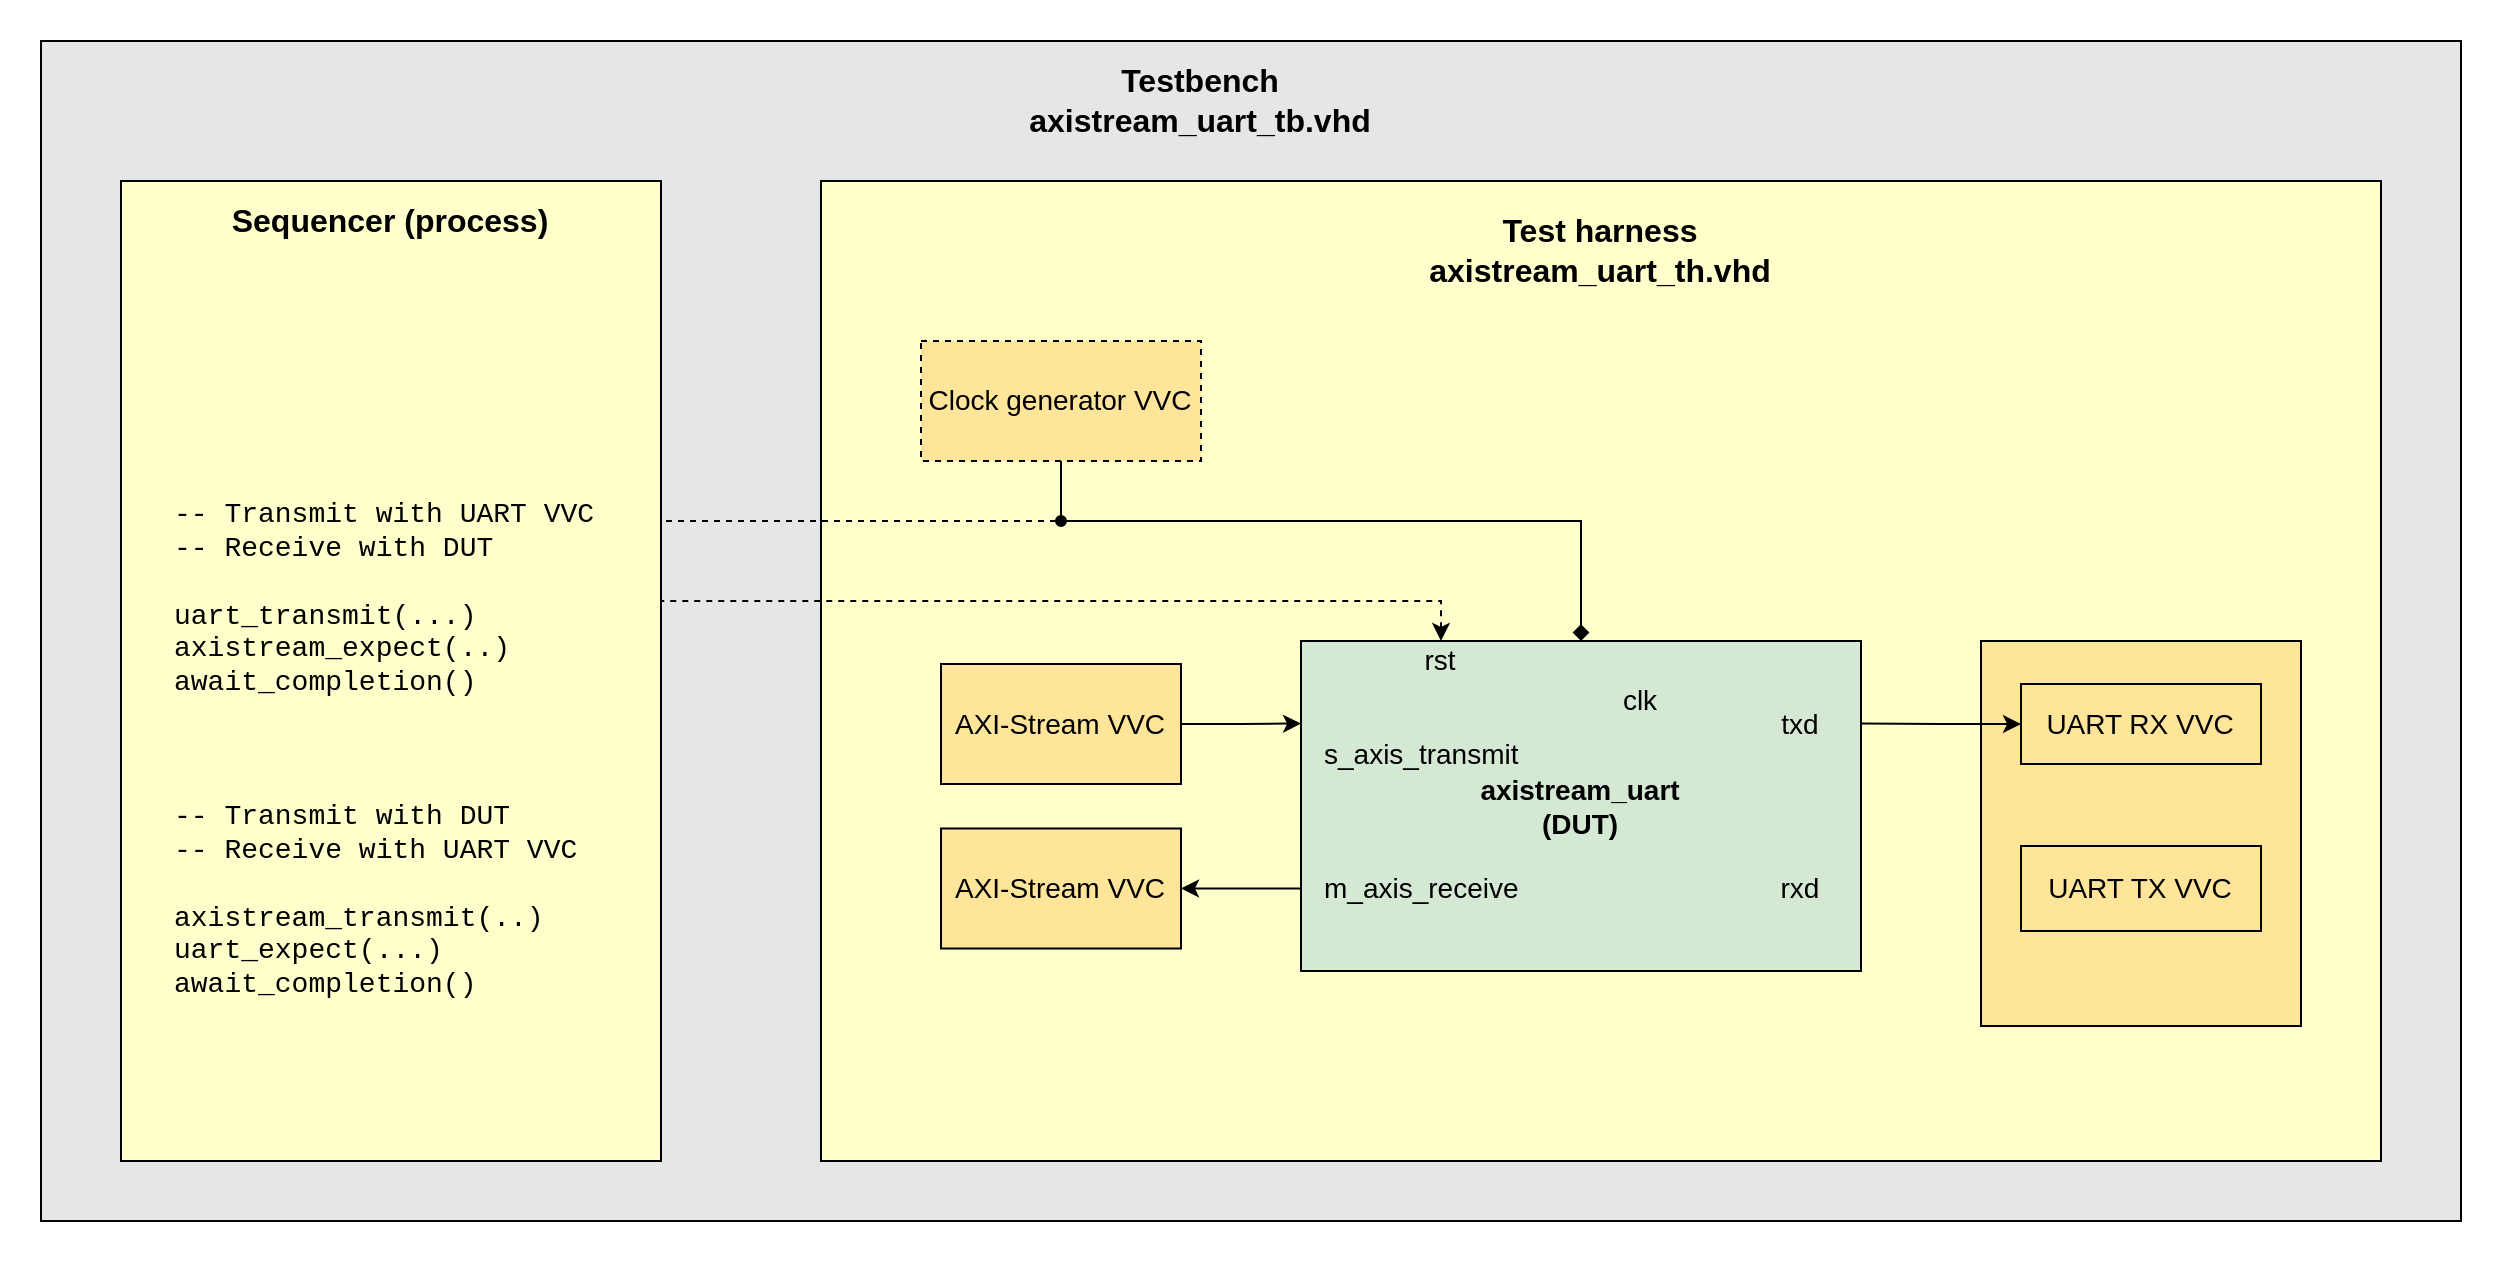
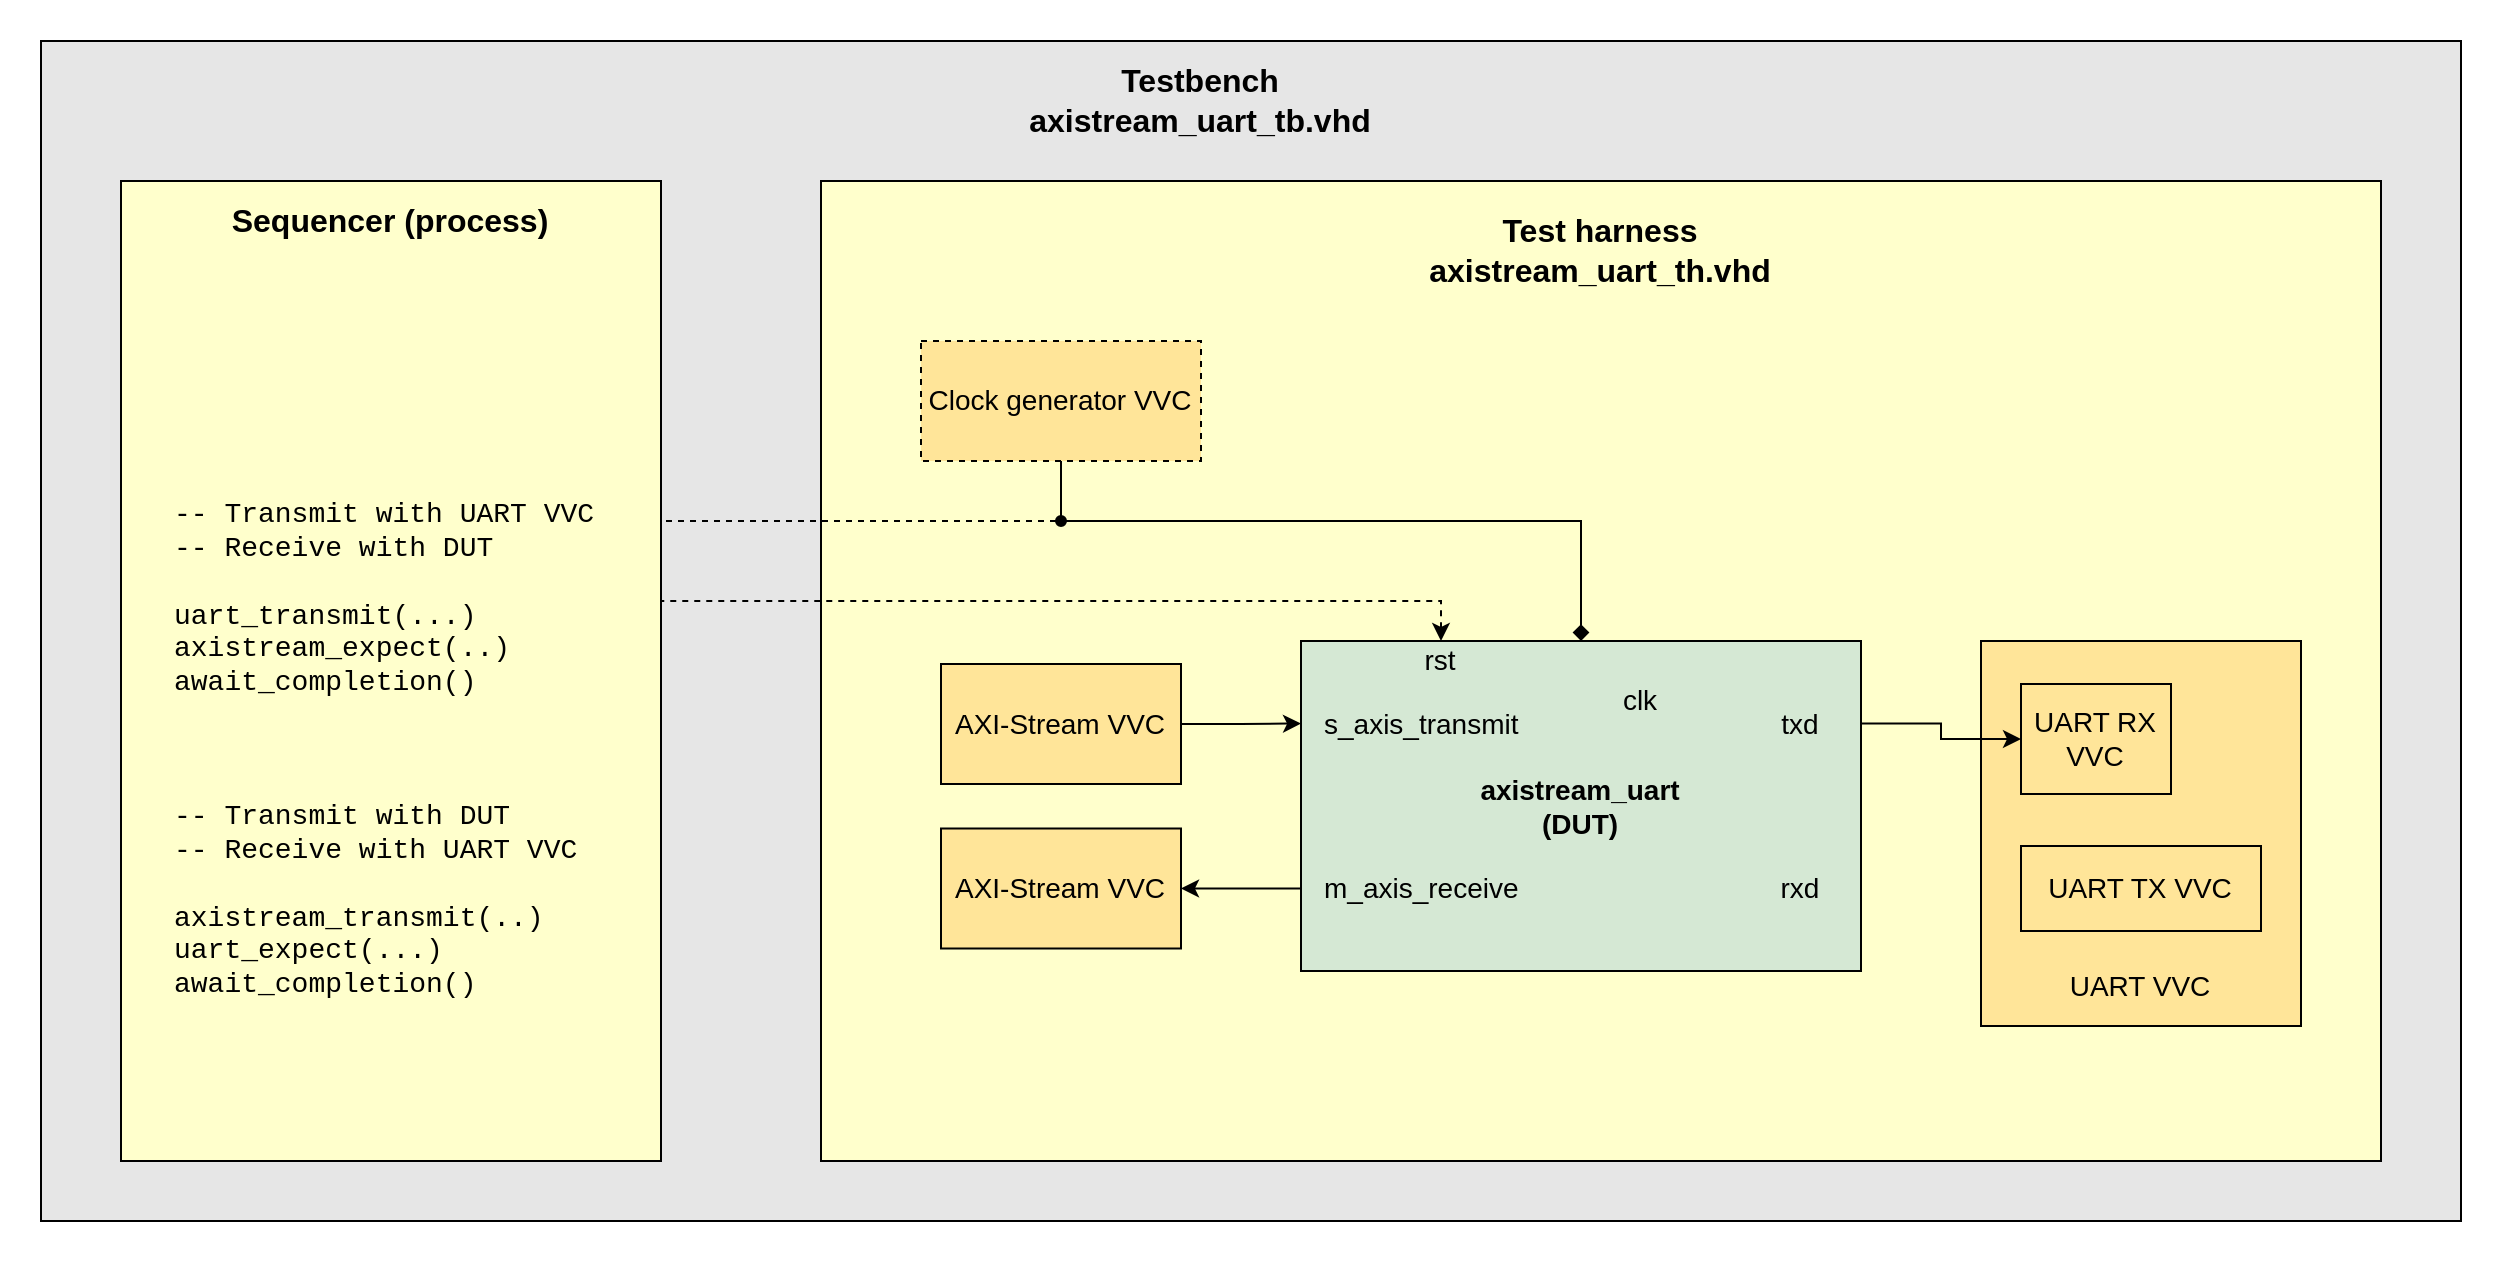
node "UART RX VVC": size 240x80 -> 150x110
node "s_axis_transmit": moved (1441, 754) -> (1441, 724)
node "UART VVC": added
